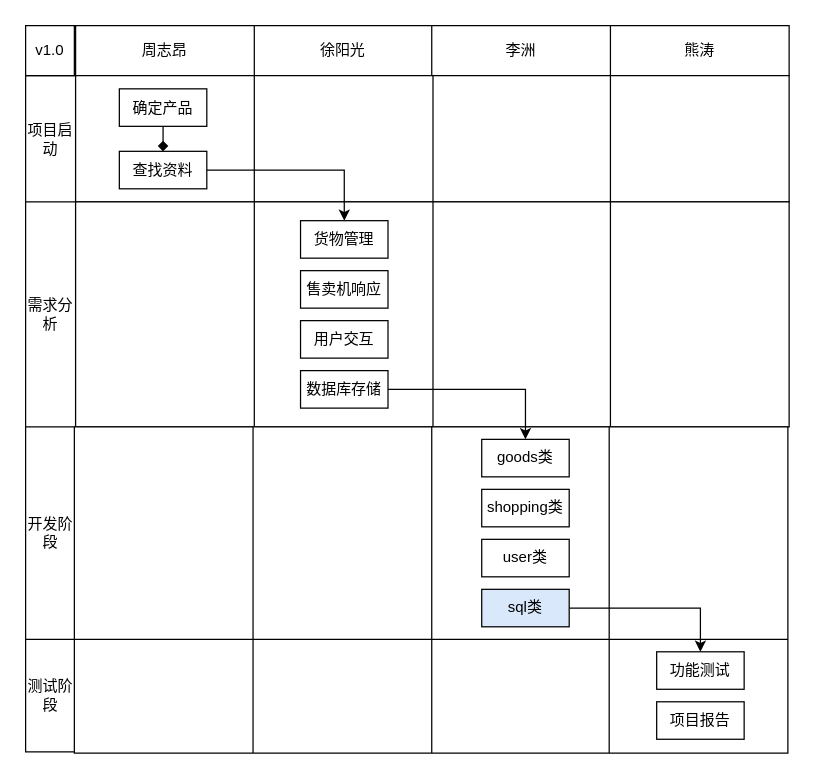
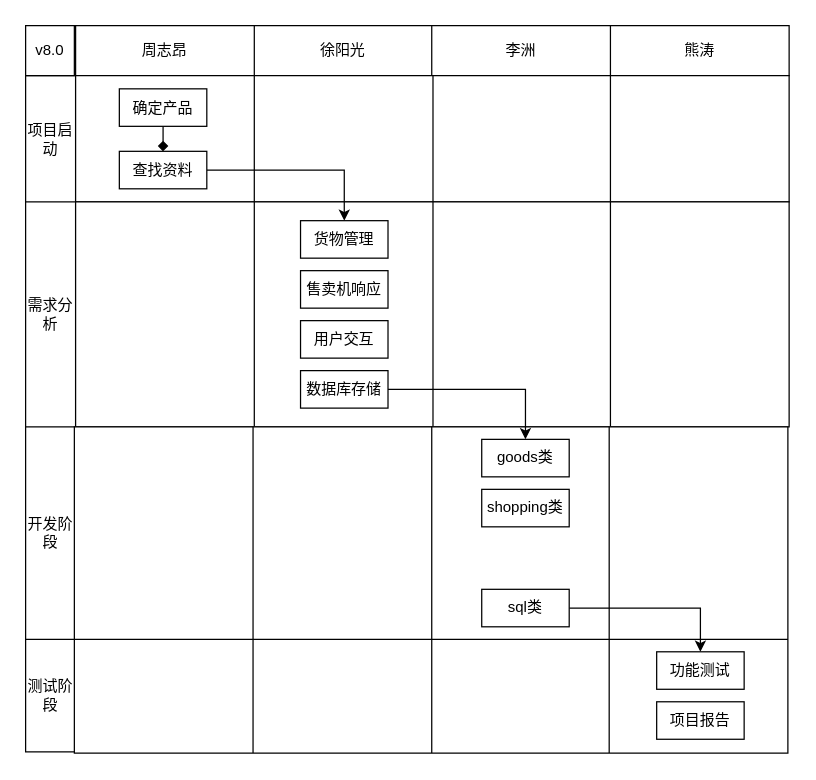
node "v1.0": label "v1.0" -> "v8.0"
node "user类": removed
node "sql类": fillcolor #dae8fc -> #ffffff
